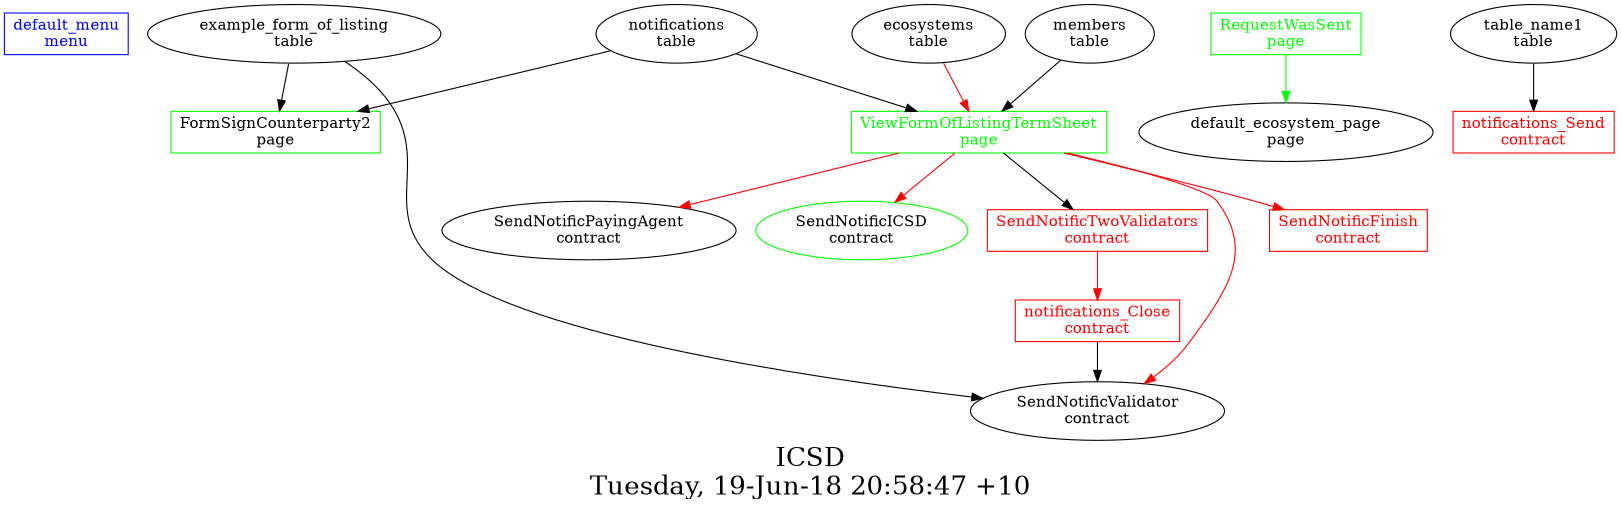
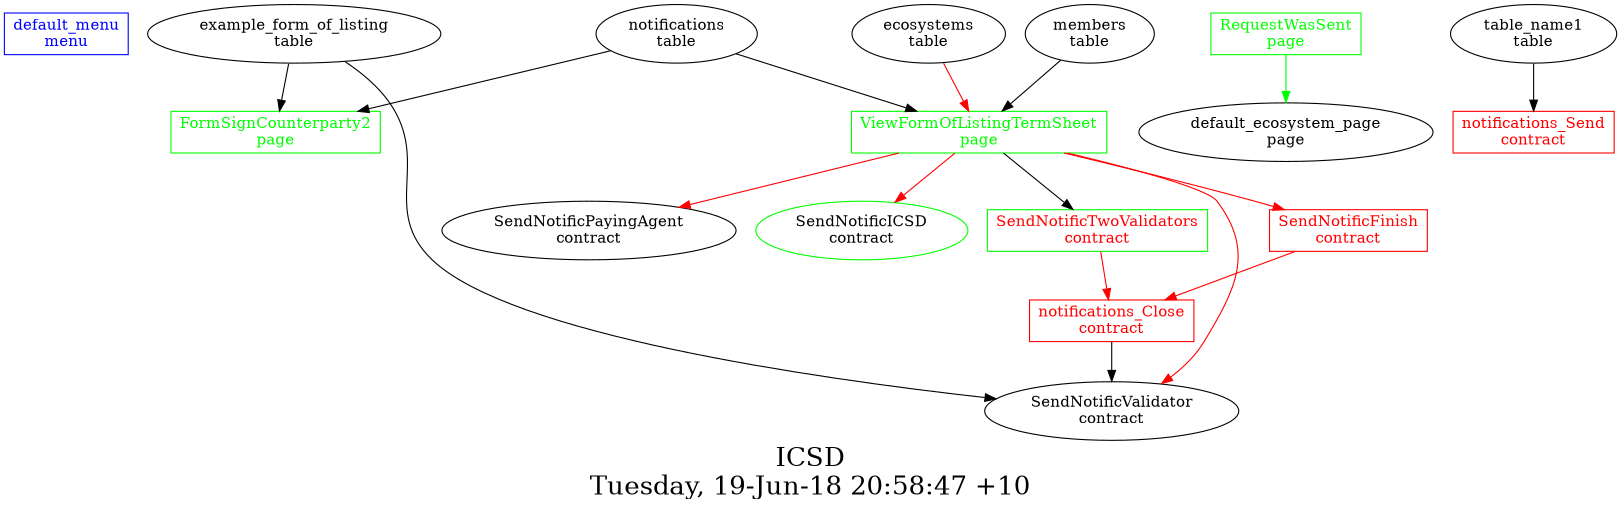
node "FormSignCounterparty2 page": fontcolor black -> green
node "SendNotificTwoValidators contract": color red -> green
edge "SendNotificFinish contract" -> "notifications_Close contract": added
